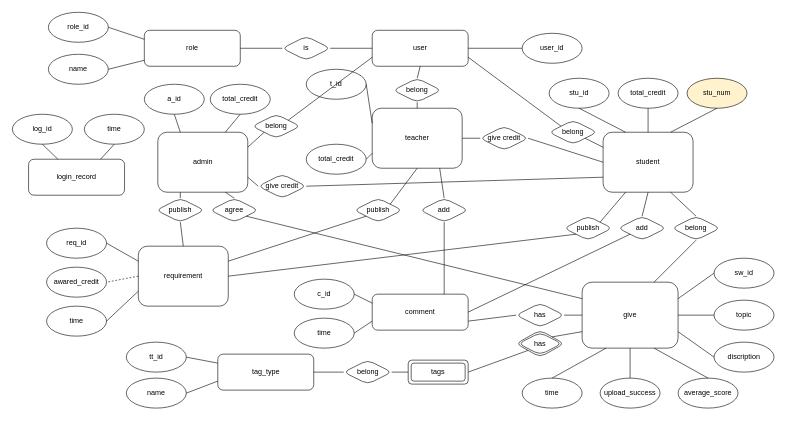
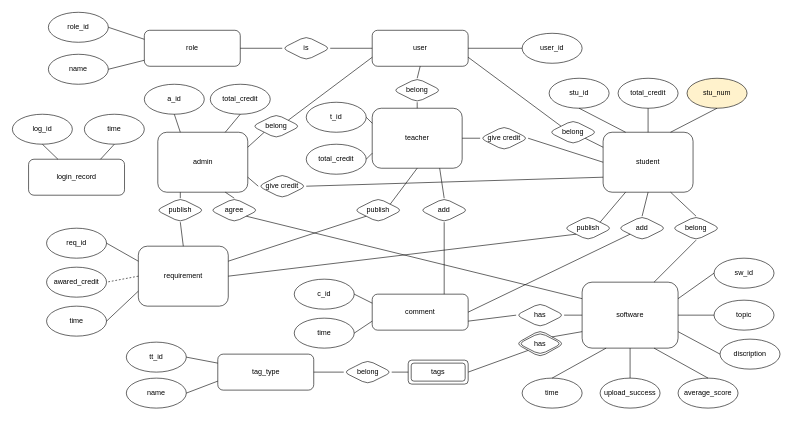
node "t_id": moved (336, 84) -> (336, 117)
node "give": label "give" -> "software"
node "discription": moved (744, 357) -> (750, 354)
